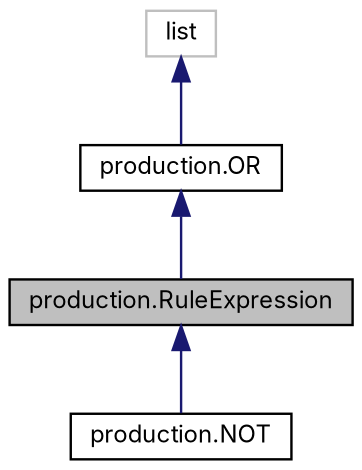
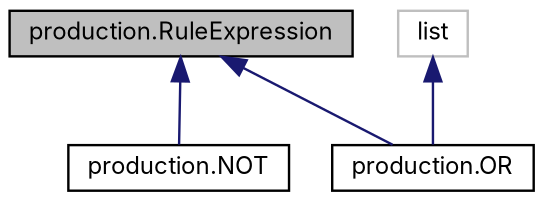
edge "production.RuleExpression" -> "production.OR": reversed
